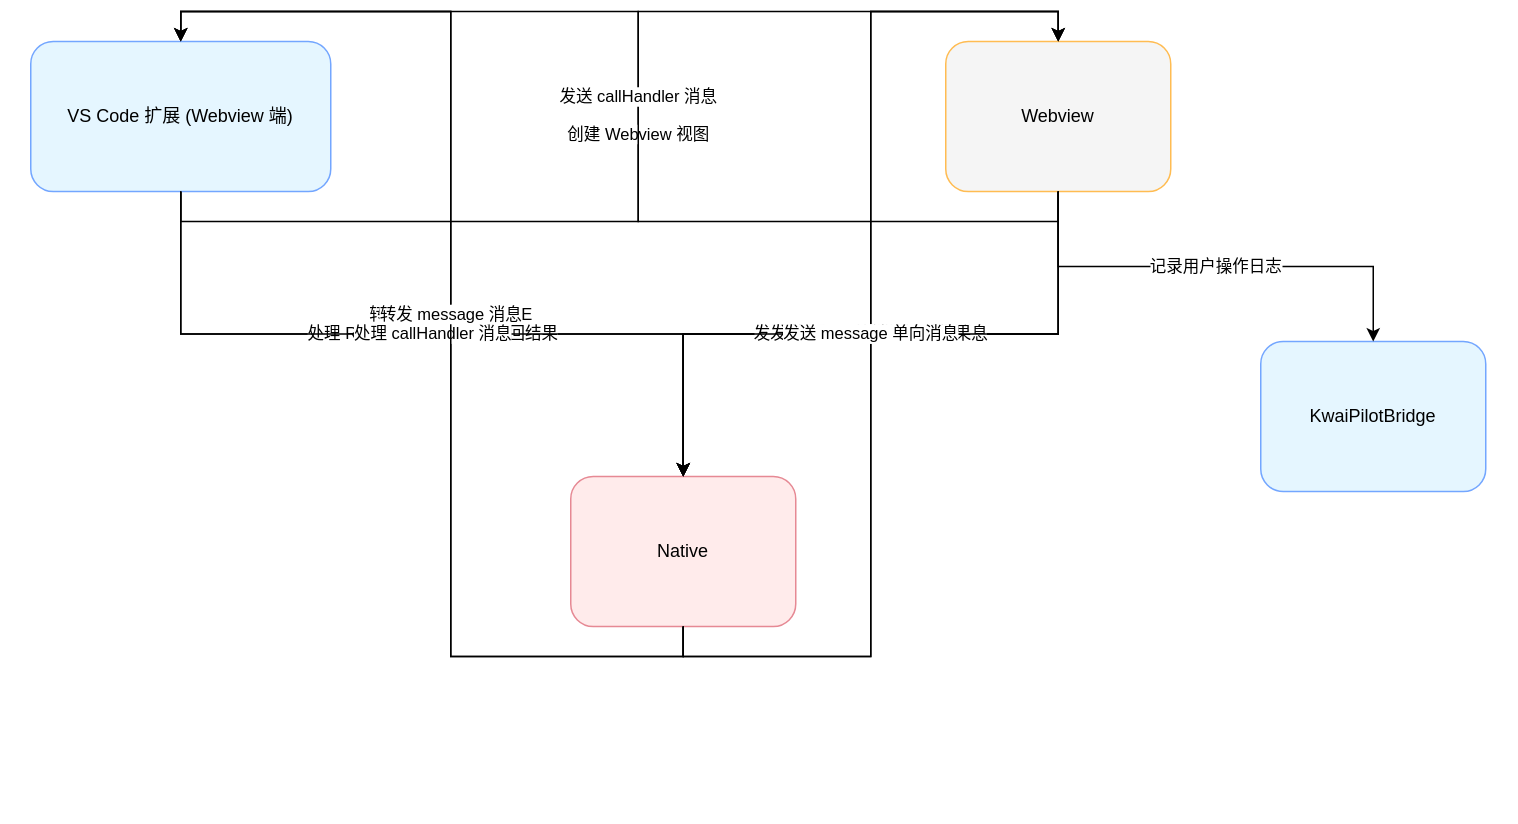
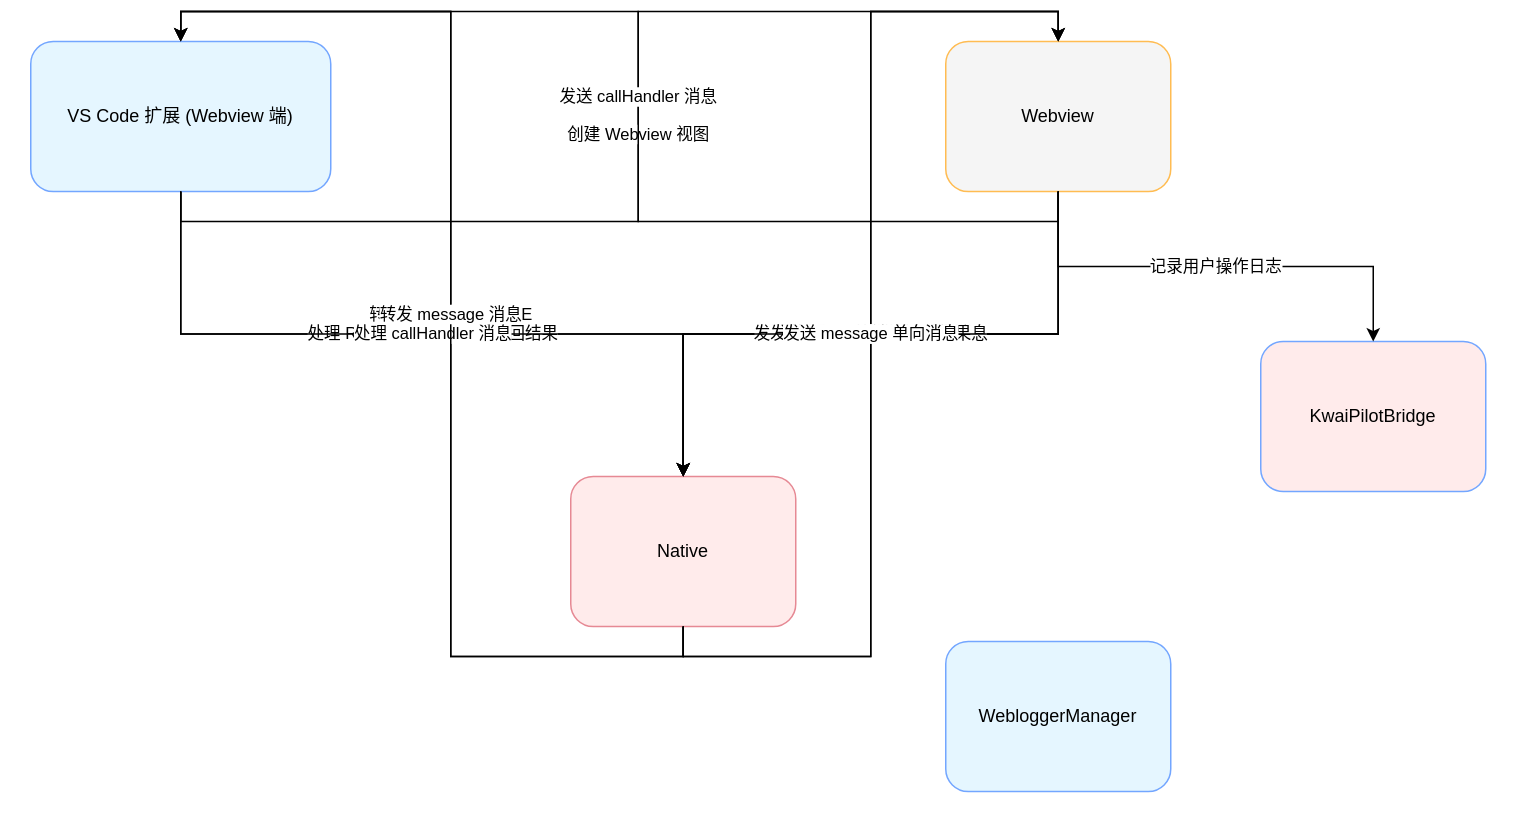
node "KwaiPilotBridge": fillcolor #e5f6ff -> #ffebeb
node "WebloggerManager": added
